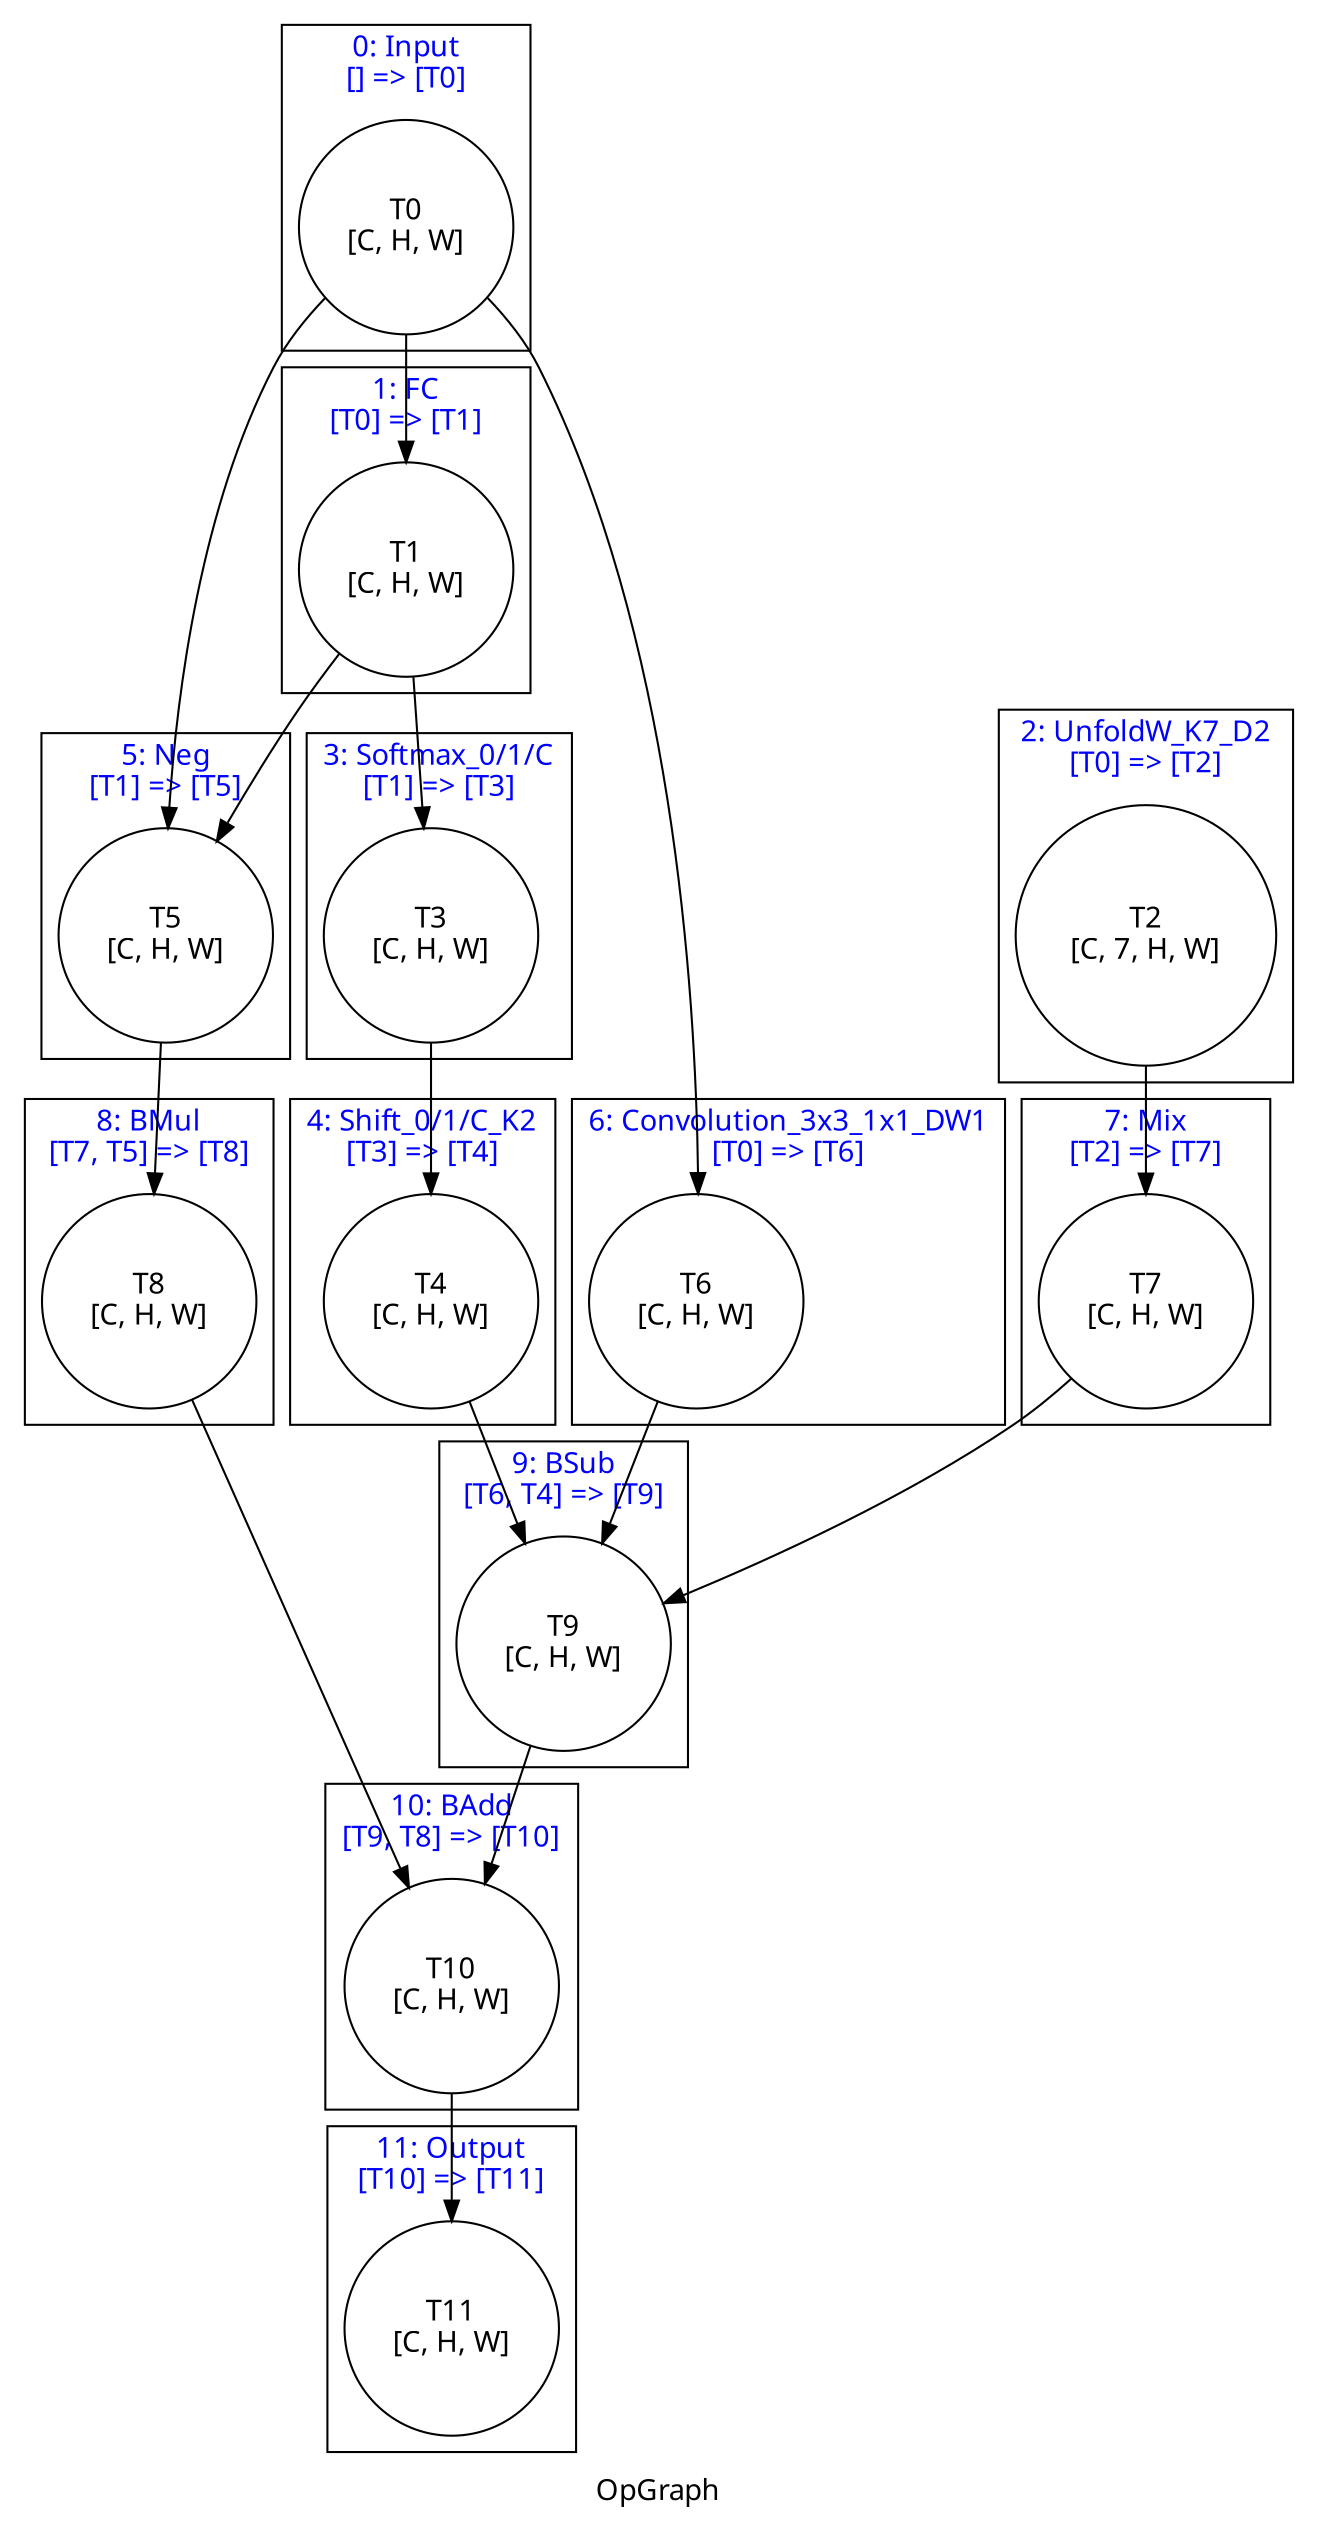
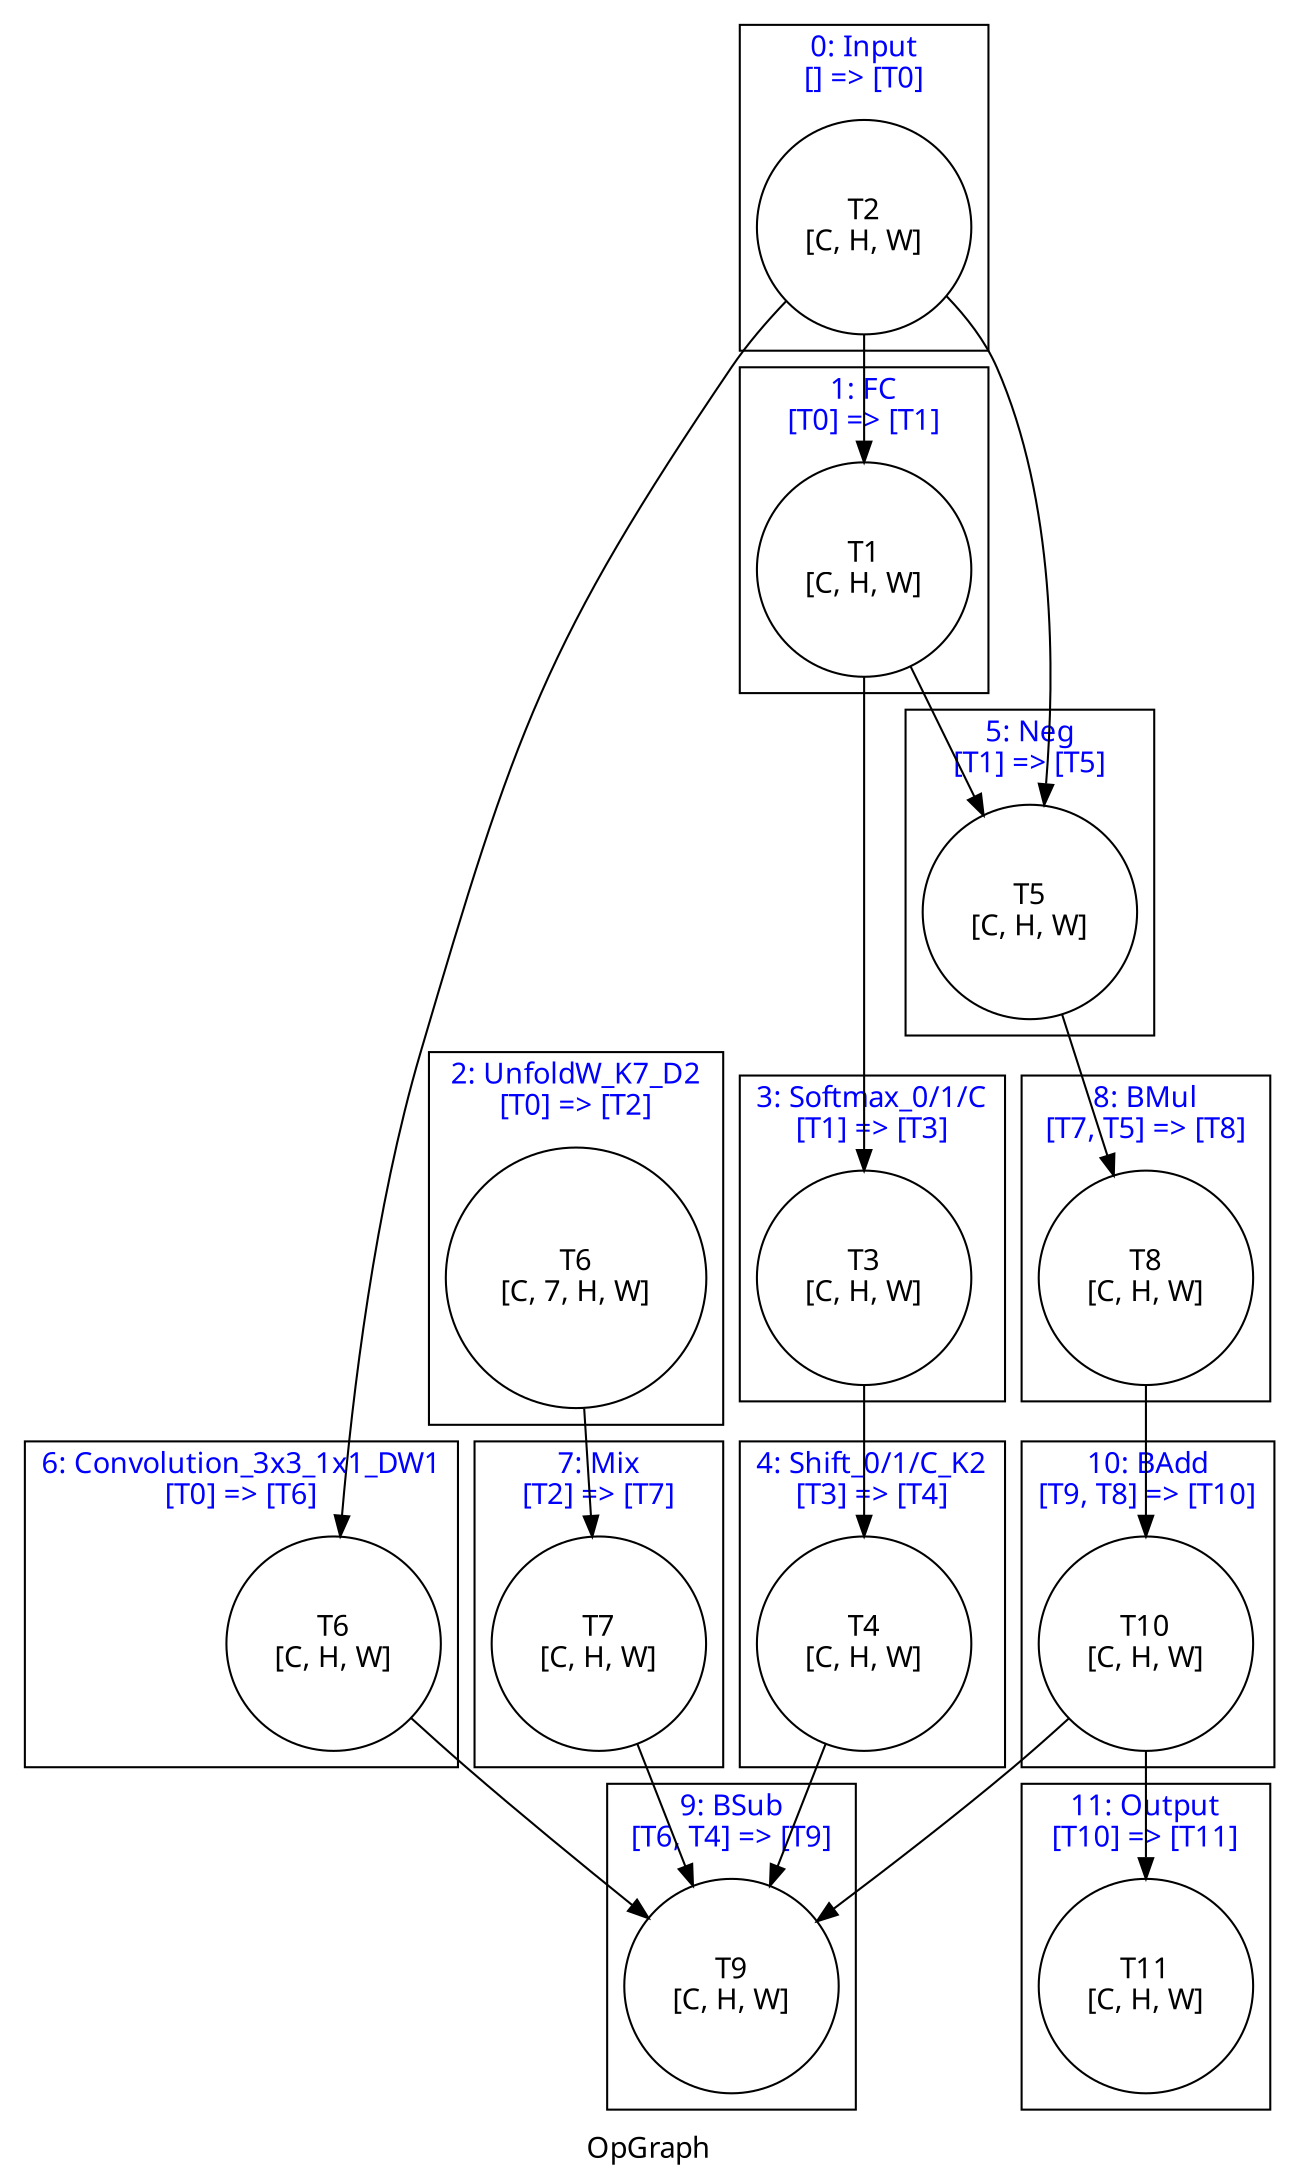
node "T0 [C, H, W]": label "T0 [C, H, W]" -> "T2 [C, H, W]"
node "T2 [C, 7, H, W]": label "T2 [C, 7, H, W]" -> "T6 [C, 7, H, W]"
edge "T9 [C, H, W]" -> "T10 [C, H, W]": reversed
